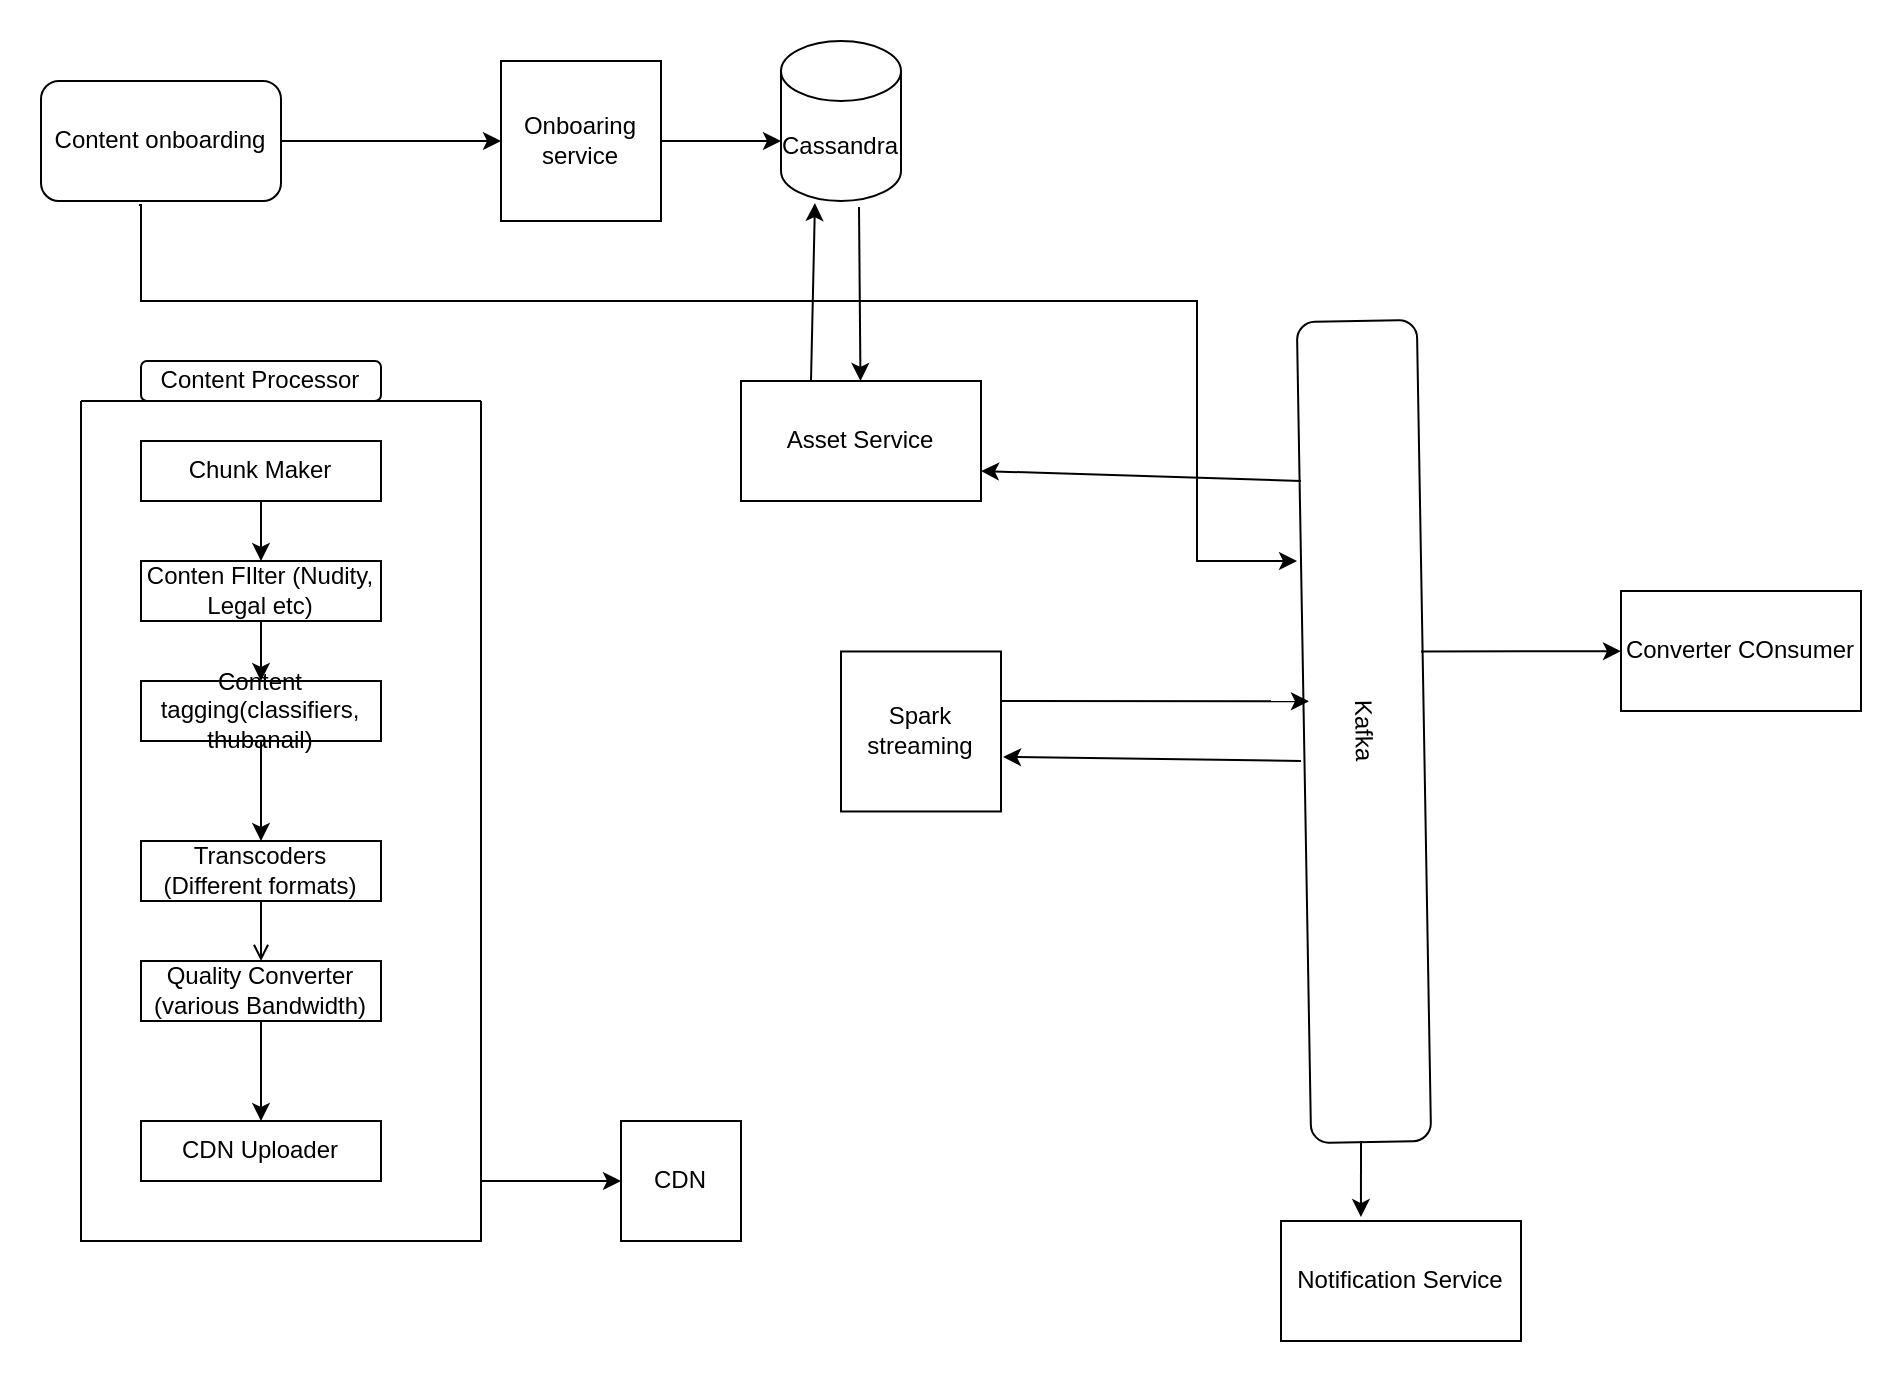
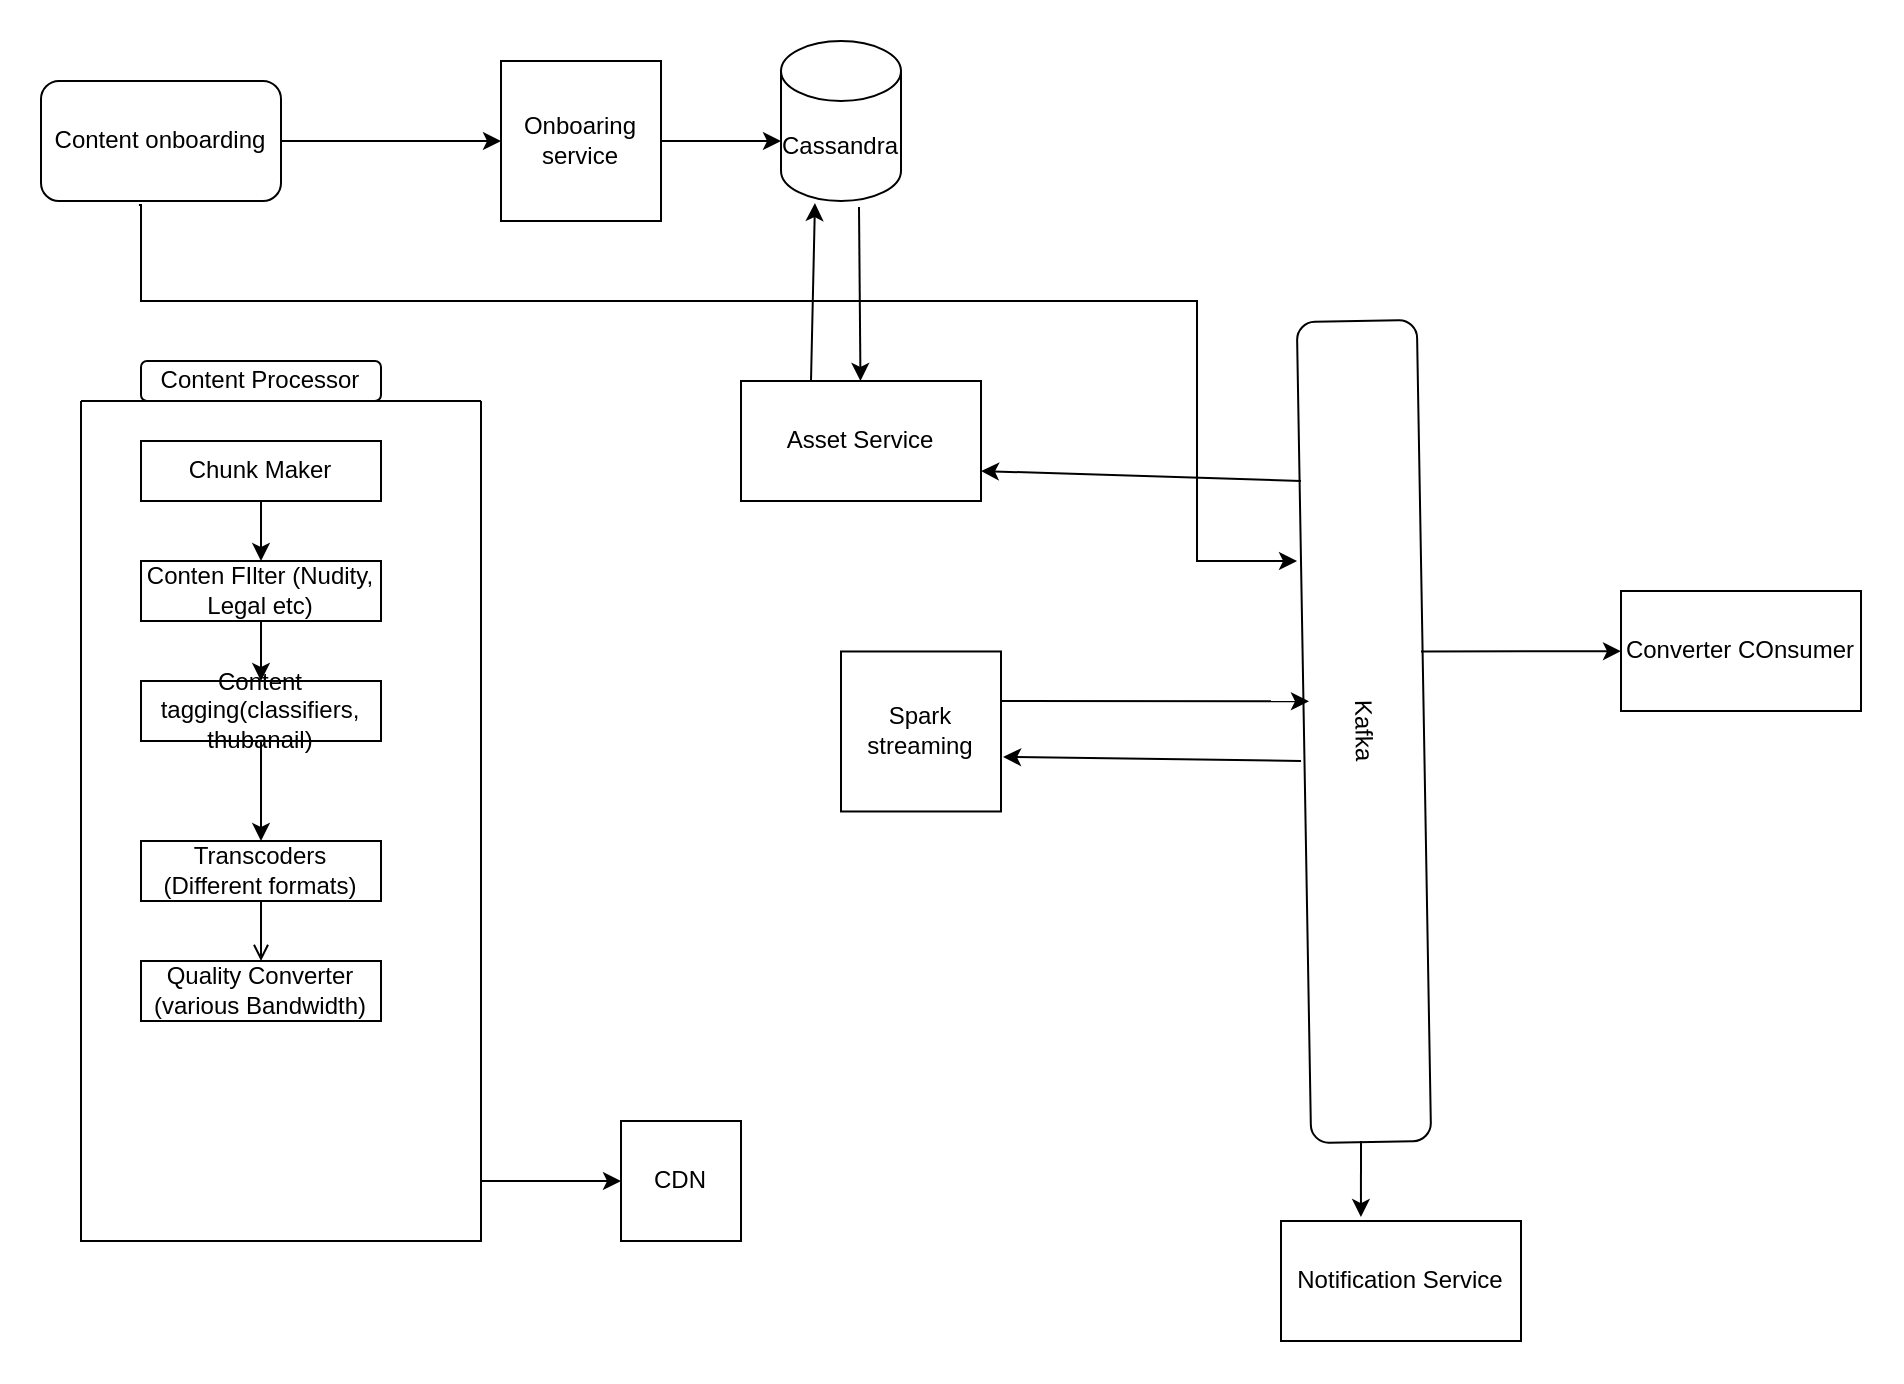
edge "Quality Converter (various Bandwidth)" -> "CDN Uploader": removed
node "CDN Uploader": removed
